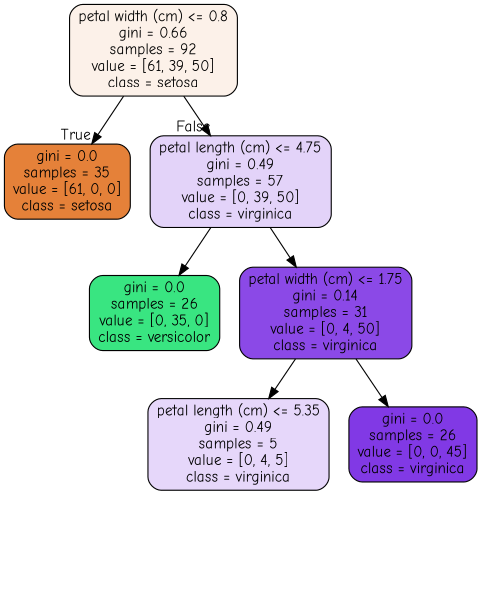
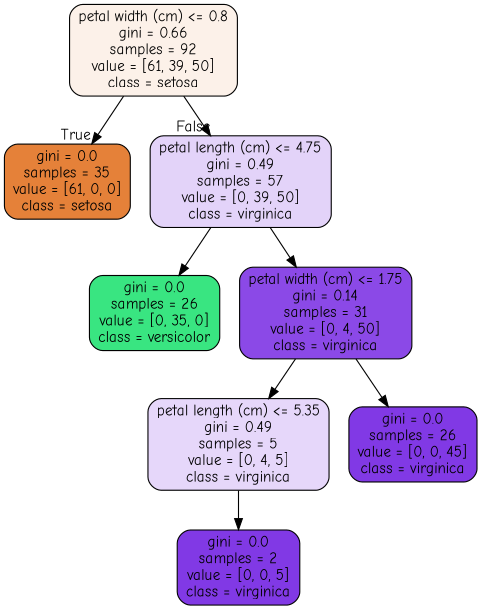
node "gini = 0.0 samples = 2 value = [0, 0, 5] class = virginica": added
